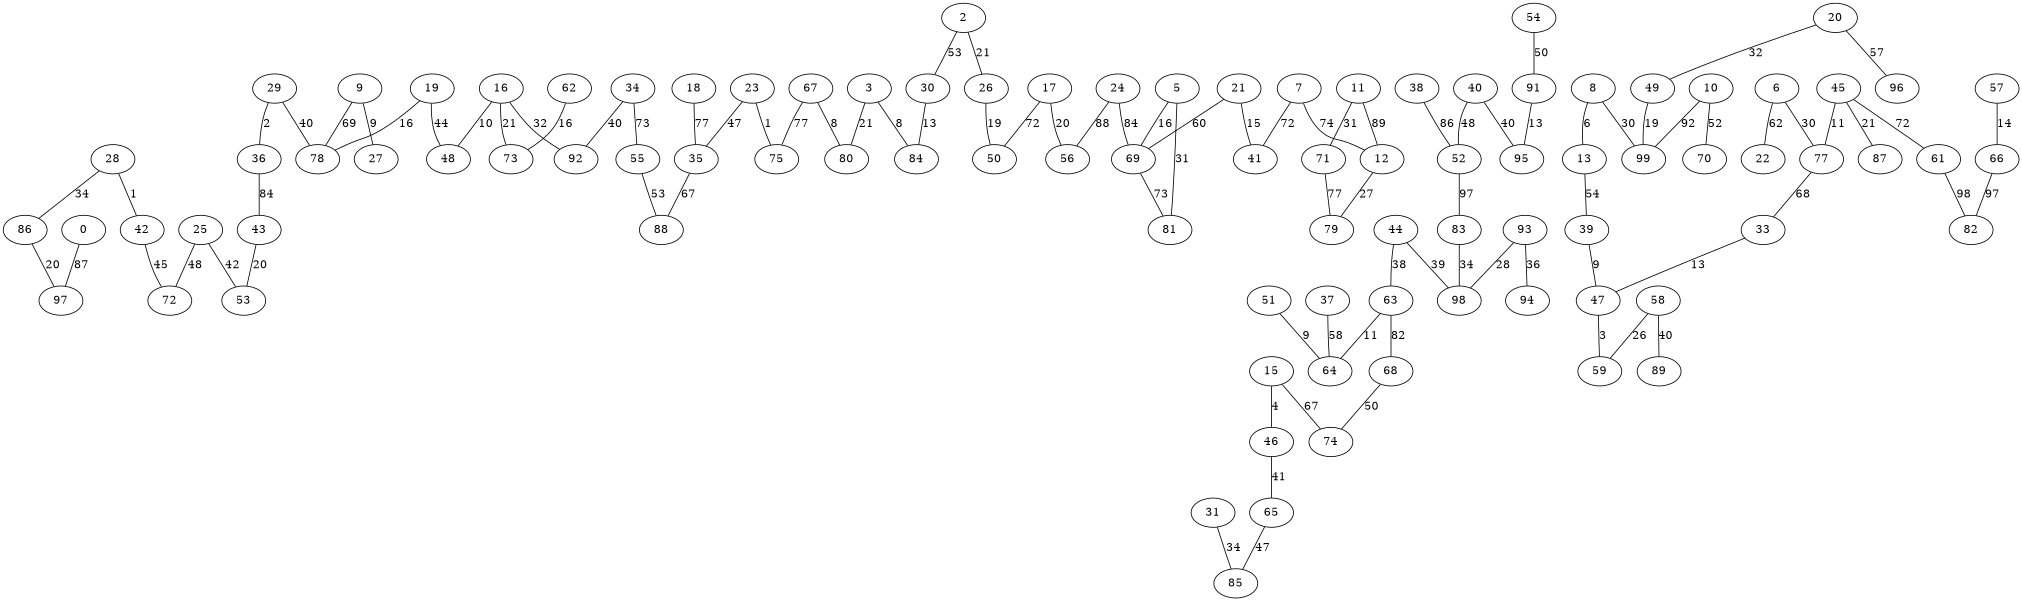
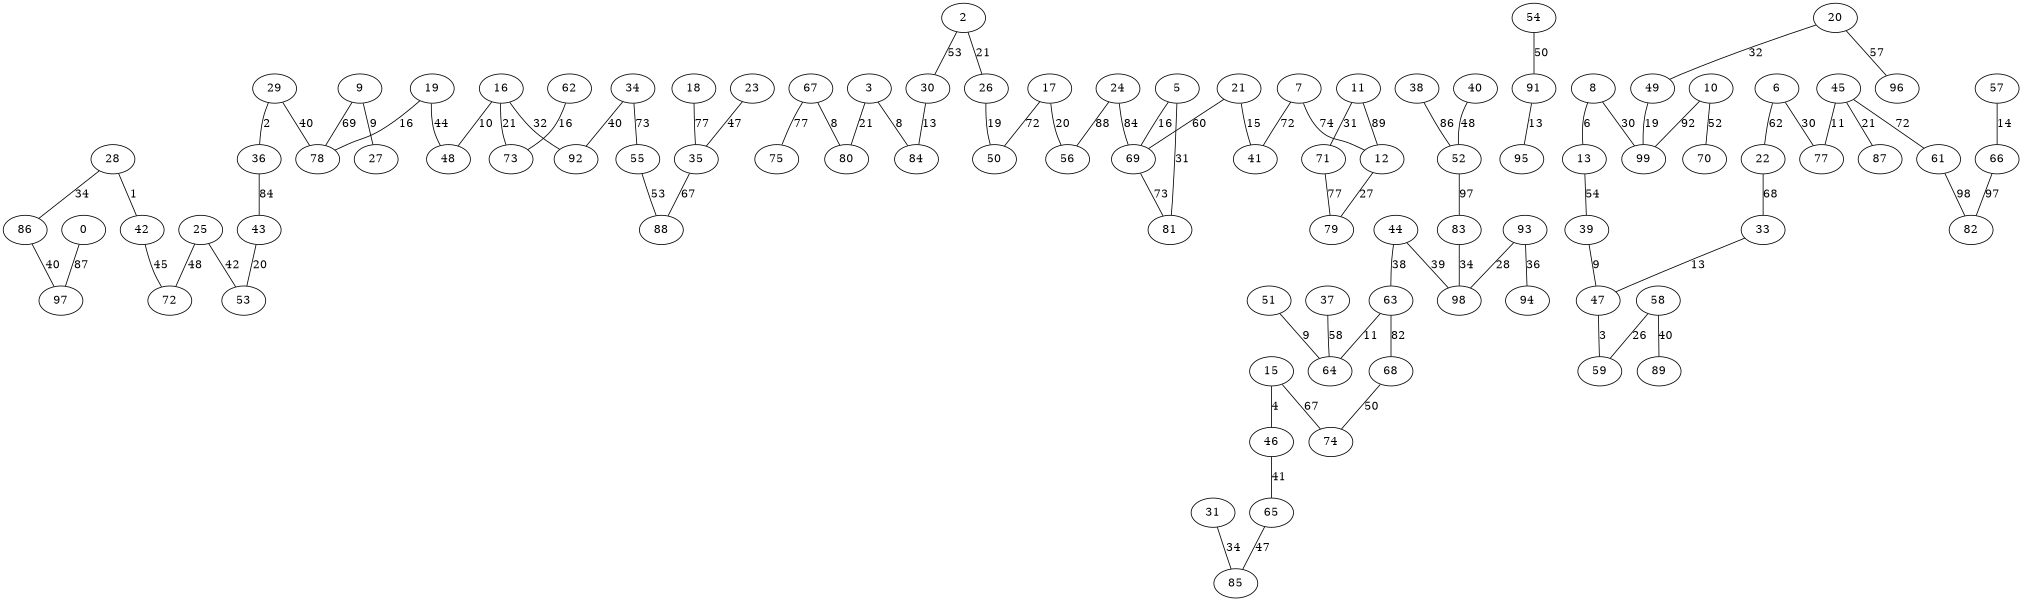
edge "23" -- "75": removed, label "1"
edge "40" -- "95": removed, label "40"
edge "77" -- "33": now "22" -- "33"
edge "86" -- "97": label "20" -> "40"
